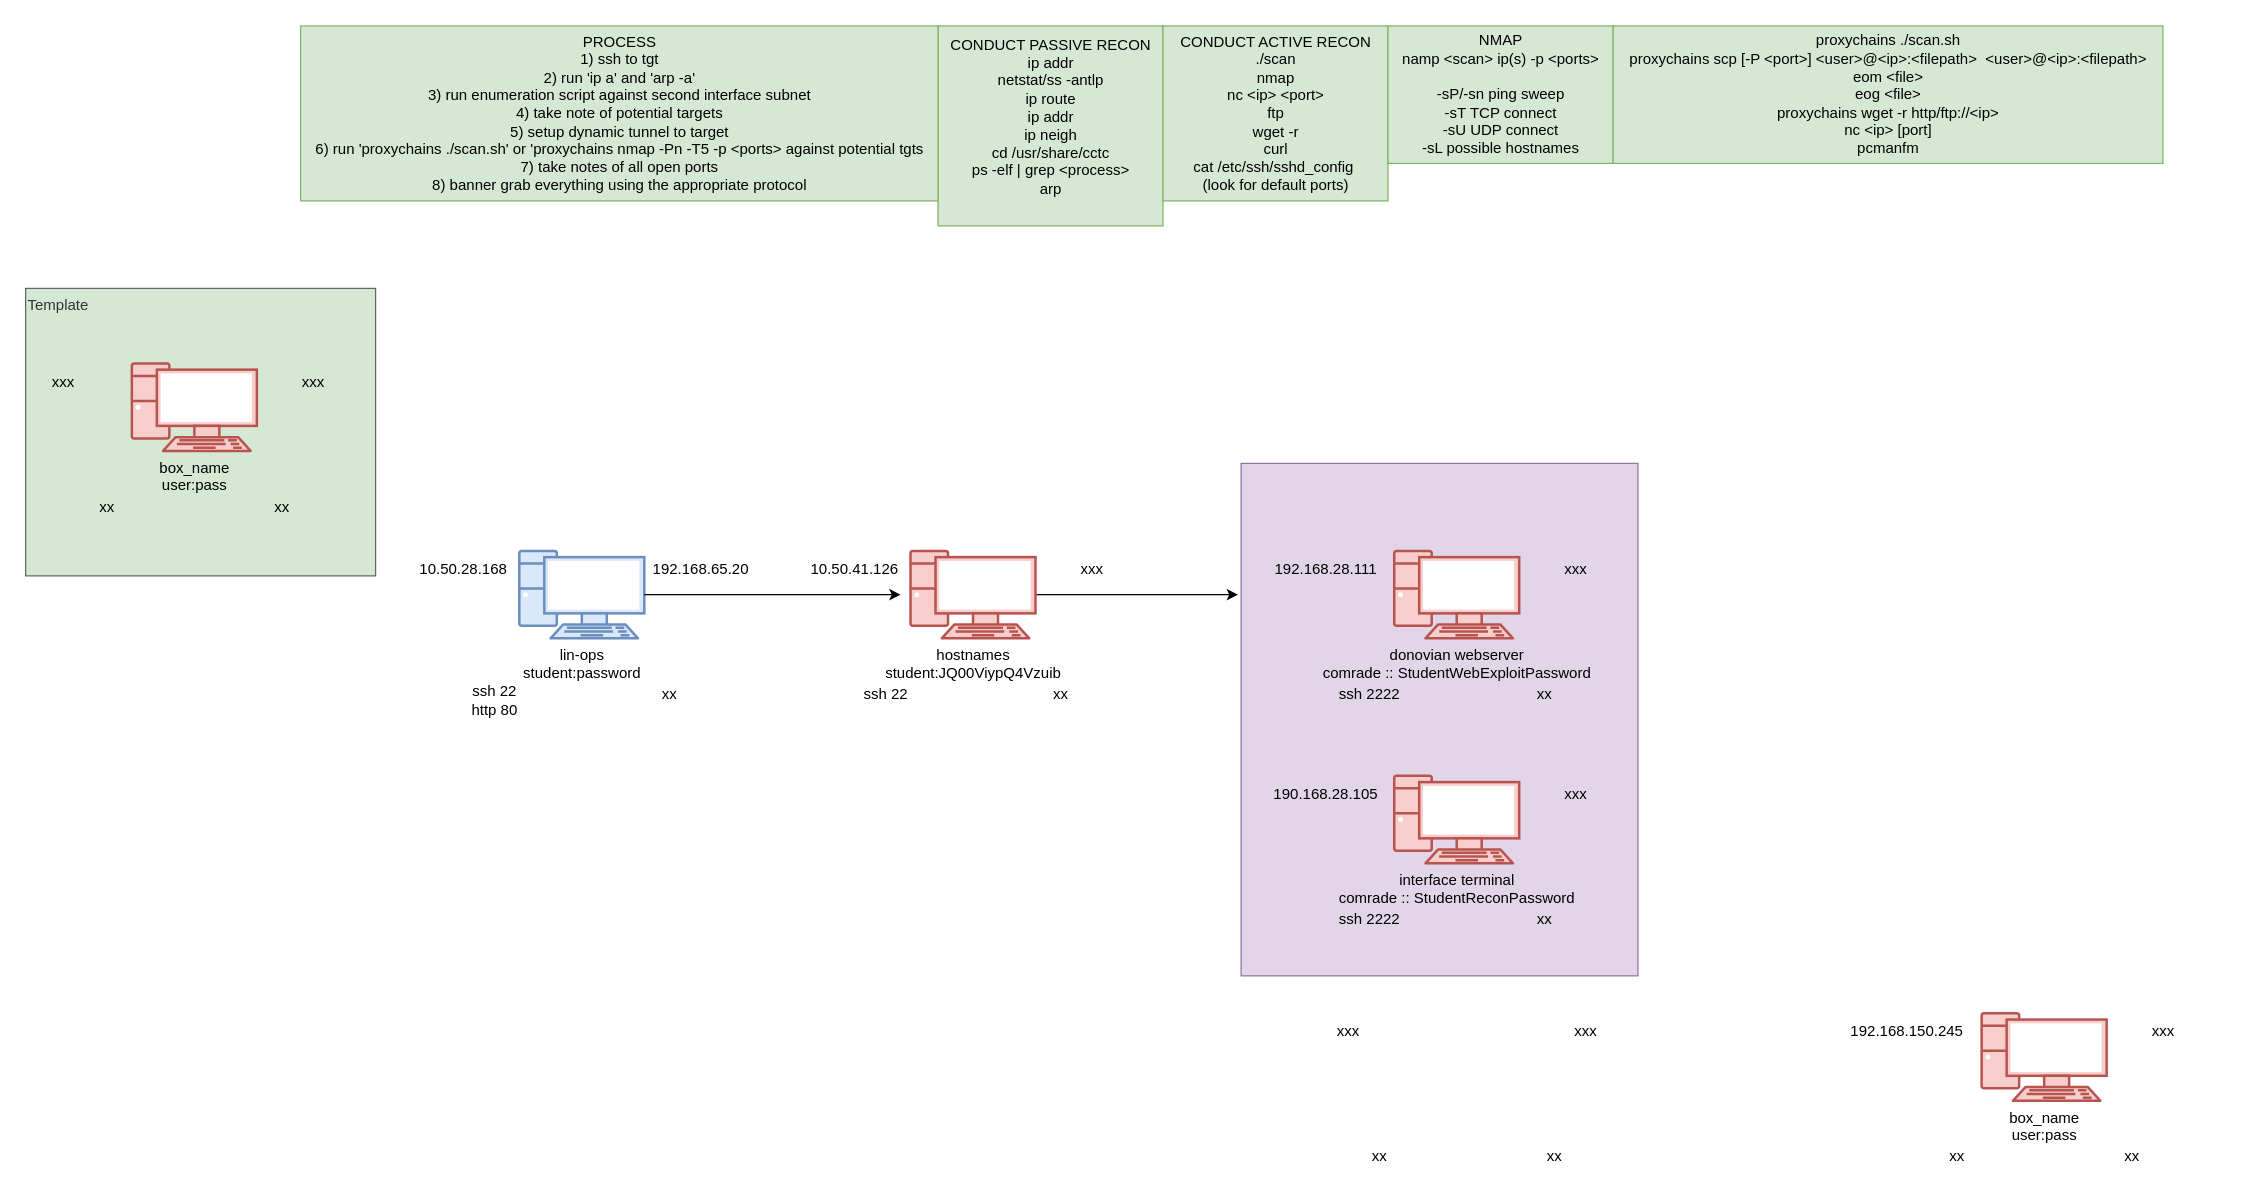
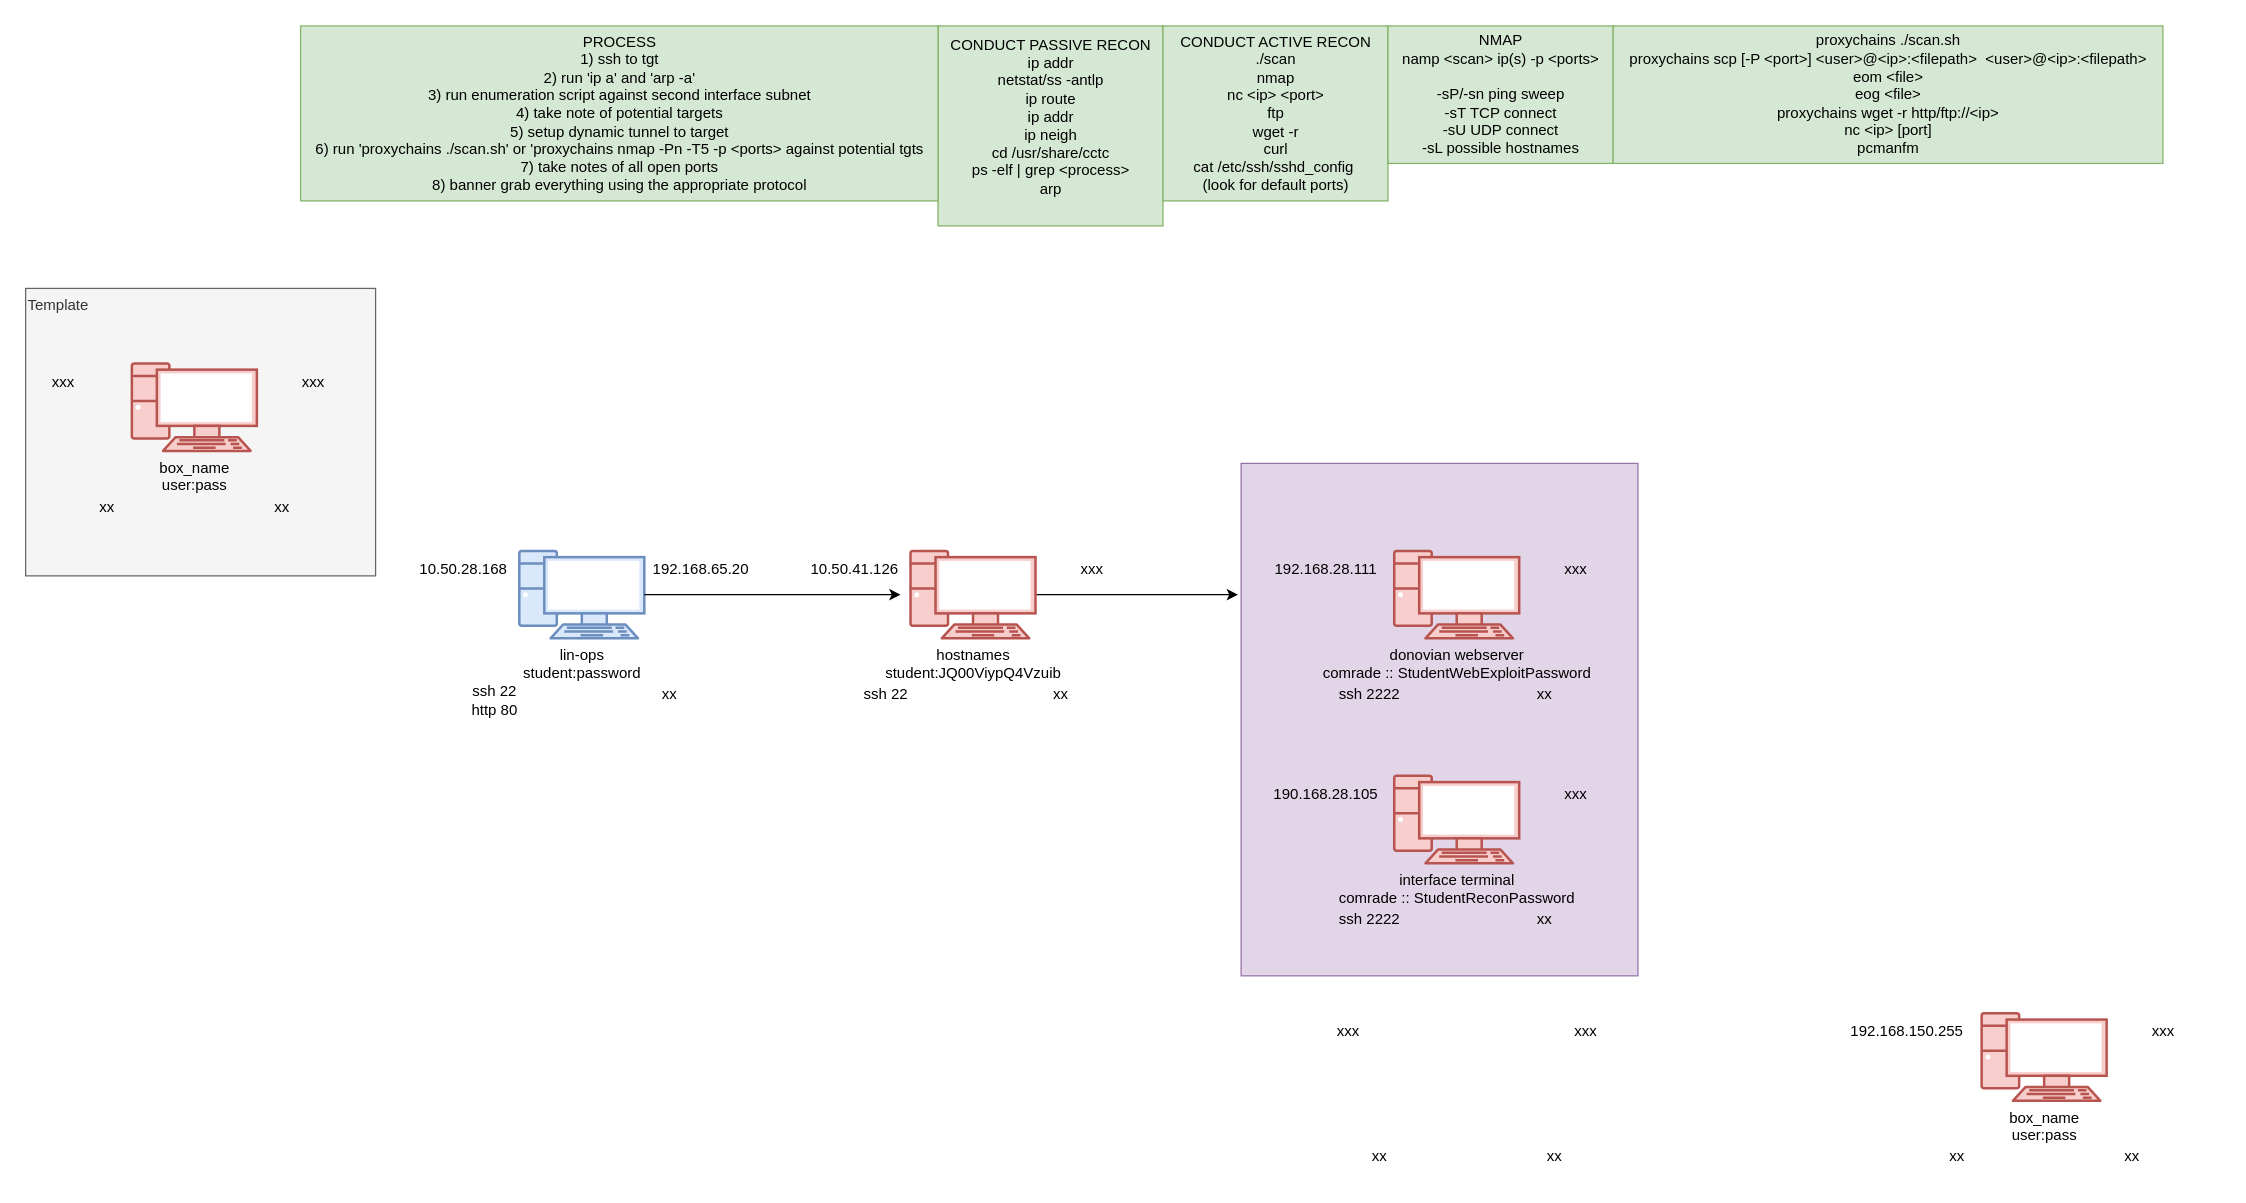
node "Template": fillcolor #d5e8d4 -> #f5f5f5
node "192.168.150.245": label "192.168.150.245" -> "192.168.150.255"
